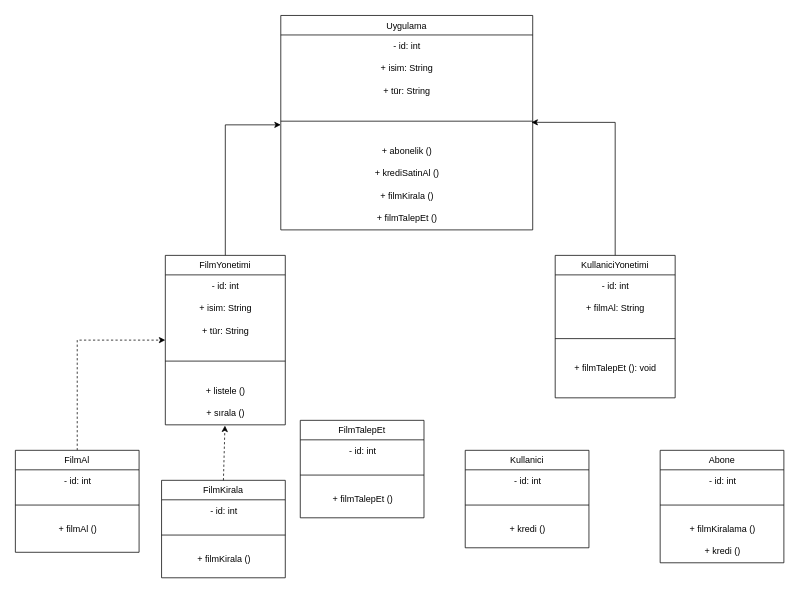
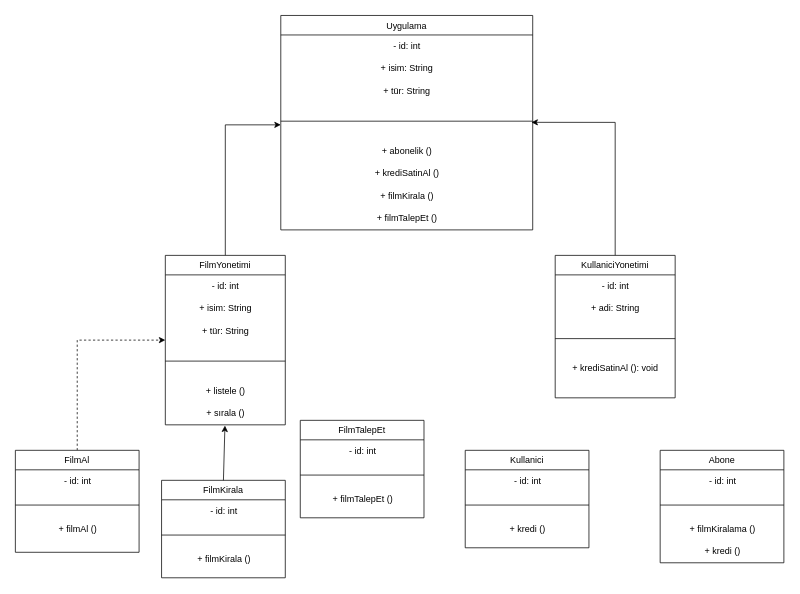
node "+ filmAl: String": label "+ filmAl: String" -> "+ adi: String"
node "+ filmTalepEt (): void": label "+ filmTalepEt (): void" -> "+ krediSatinAl (): void"
edge "FilmKirala" -> "+ sırala ()": style dashed -> solid
